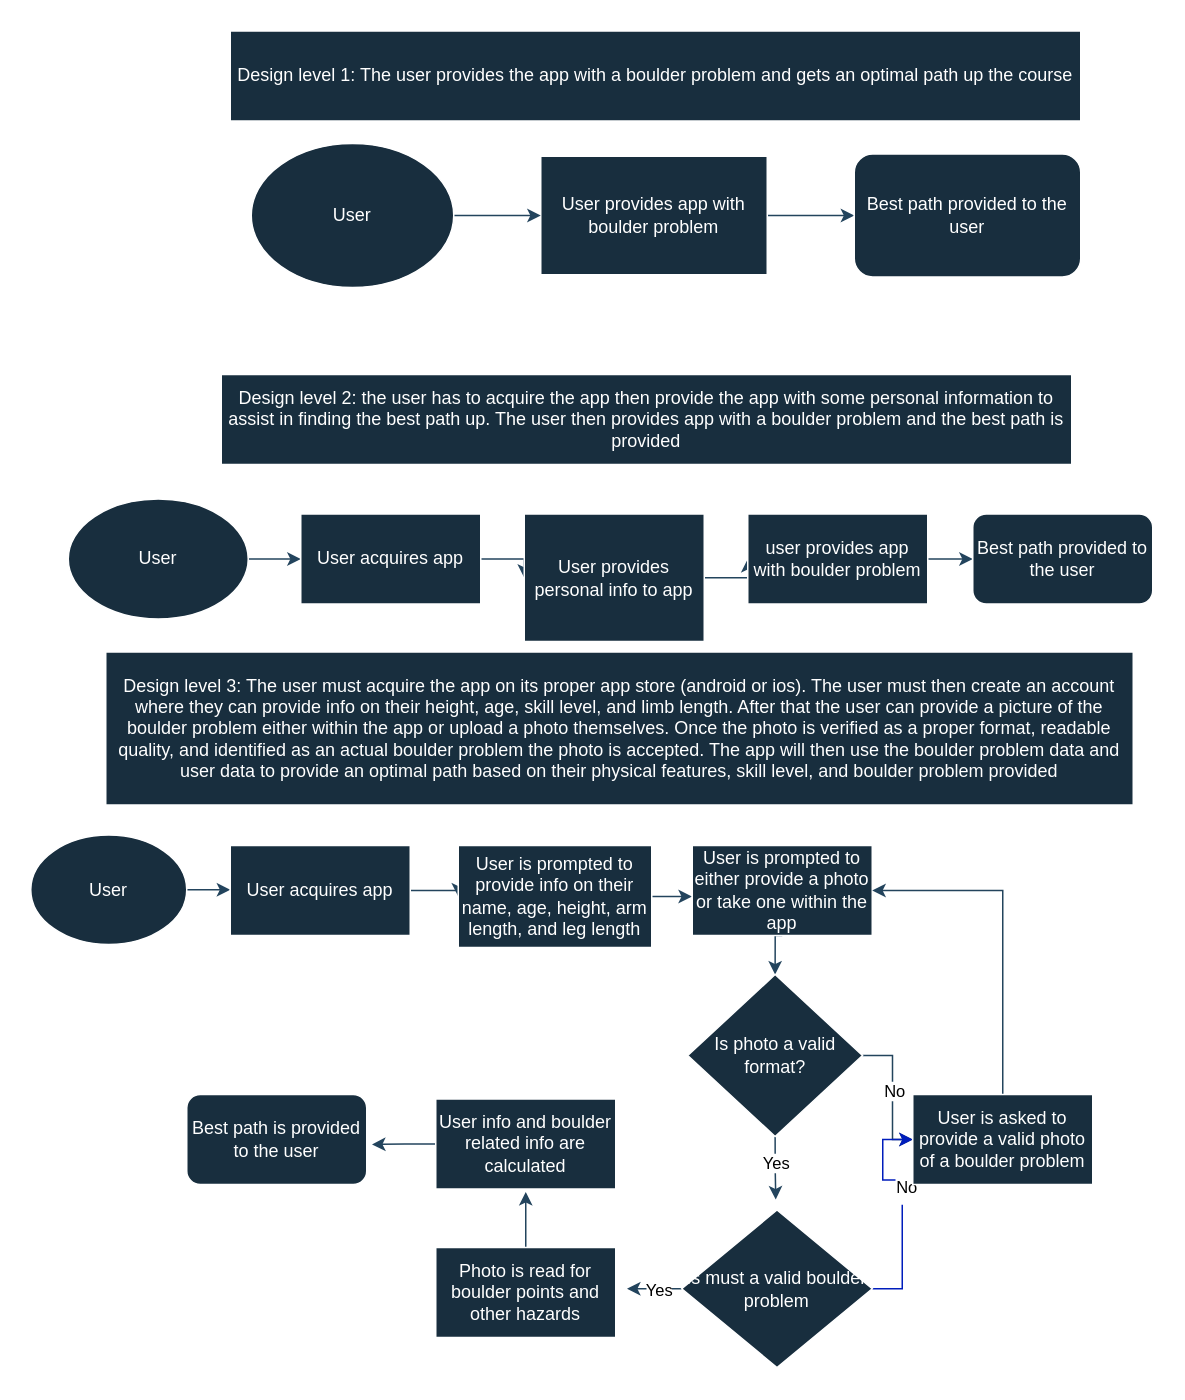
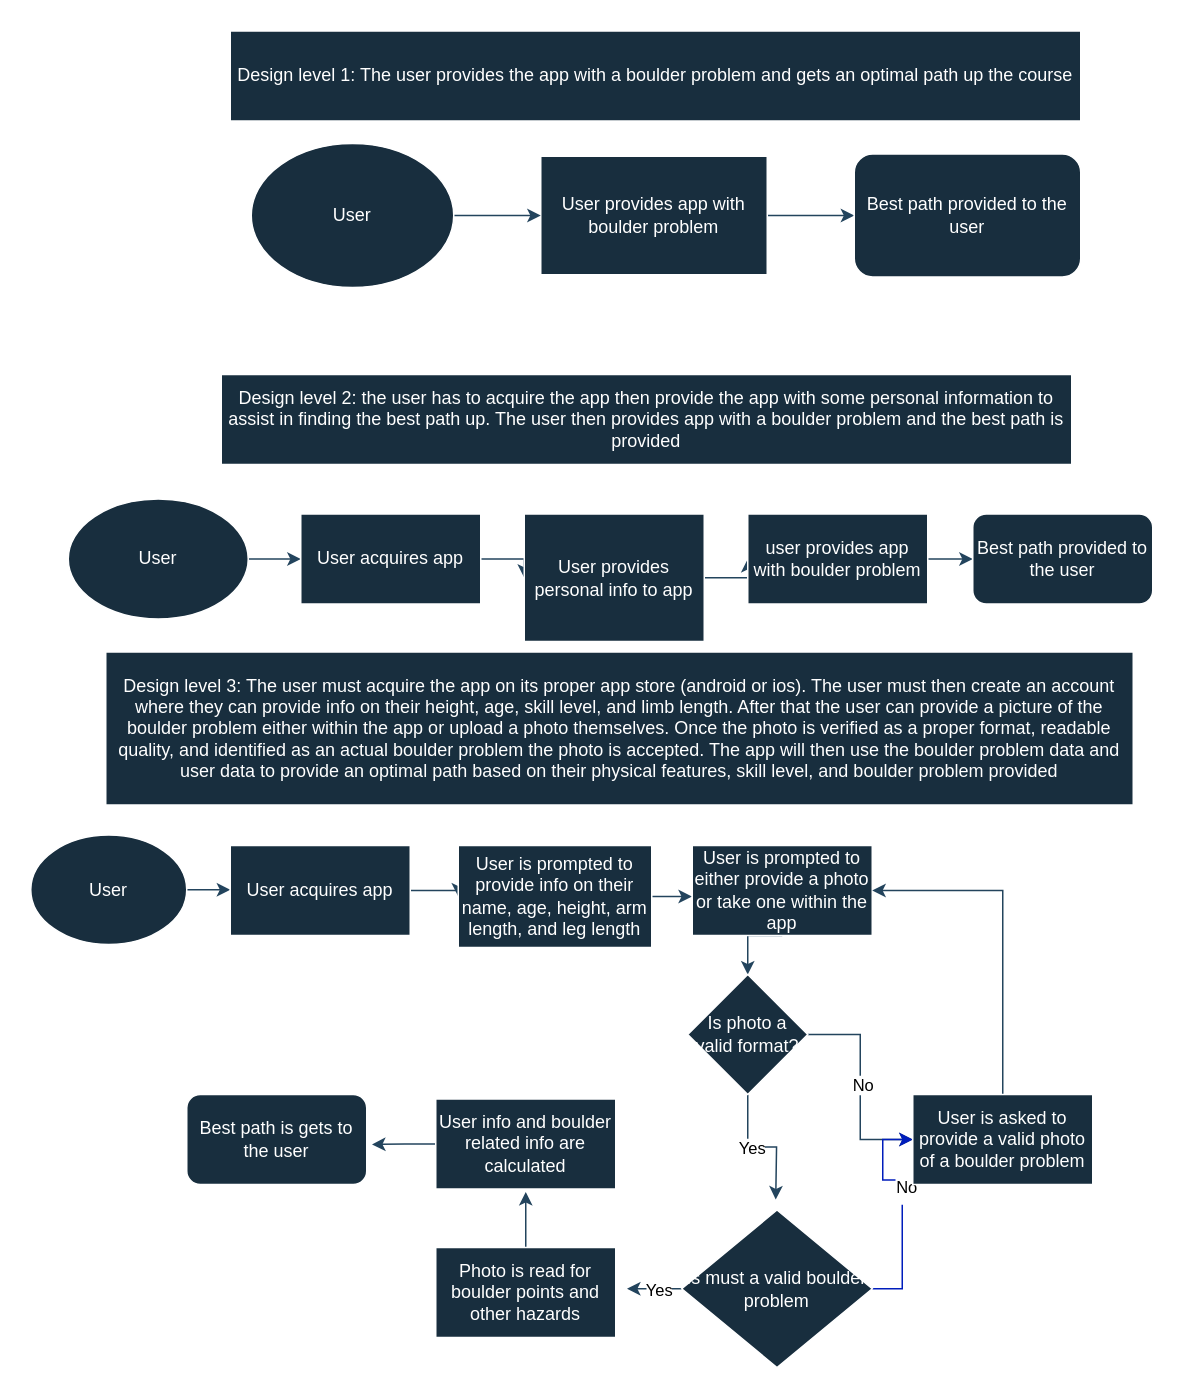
node "Is photo a valid format?": size 175x162 -> 120x120
node "Best path is provided to the user": label "Best path is provided to the user" -> "Best path is gets to the user"
